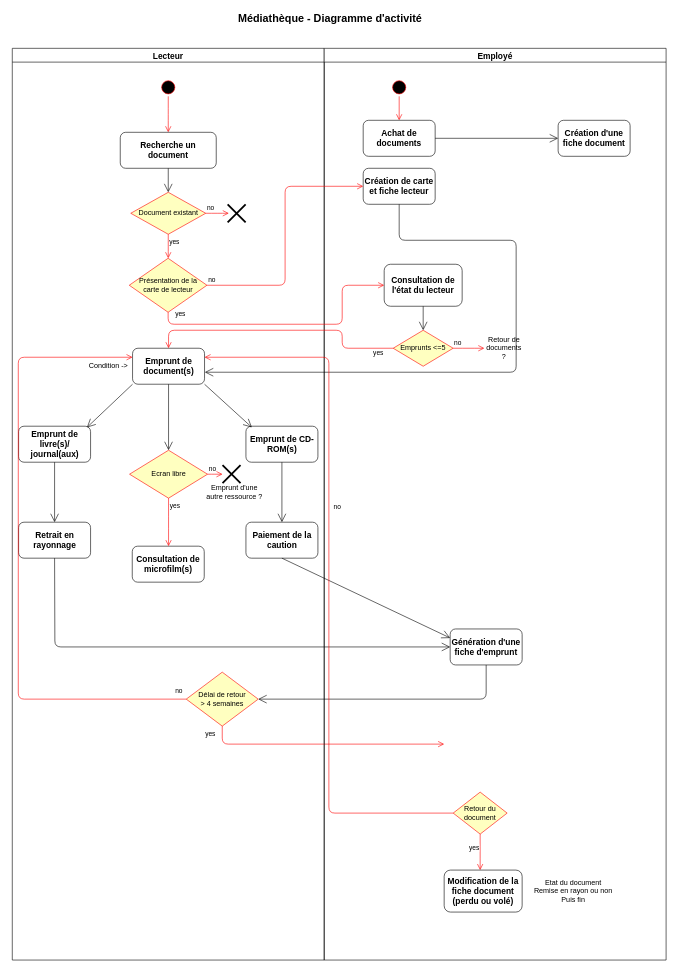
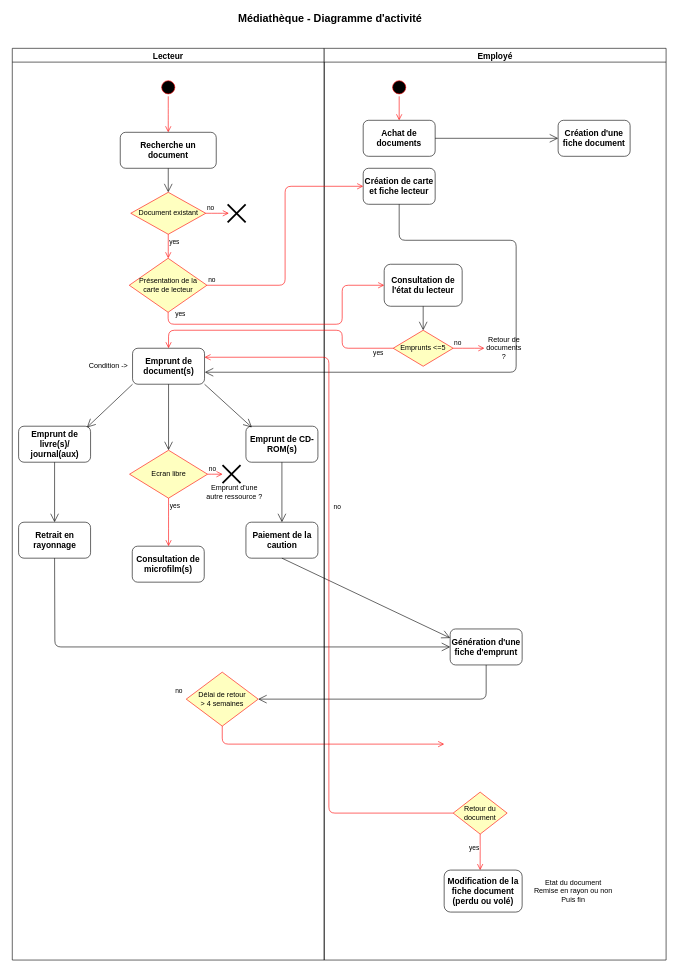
edge "Délai de retour > 4 semaines" -> "Emprunt de document(s)": removed, label "yes"
